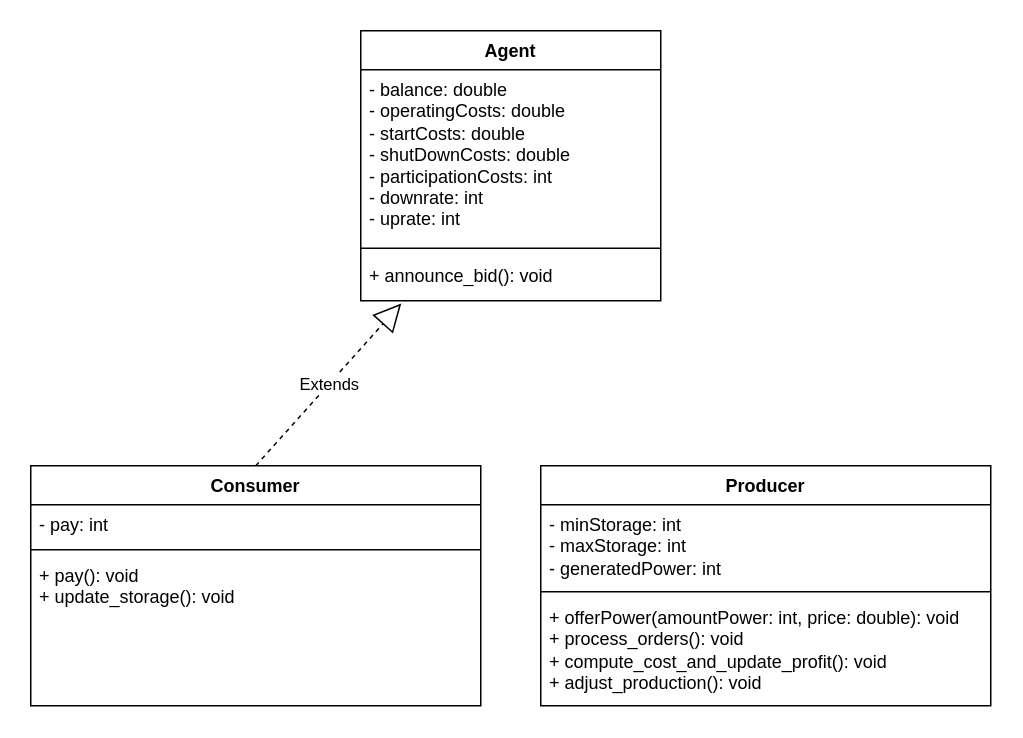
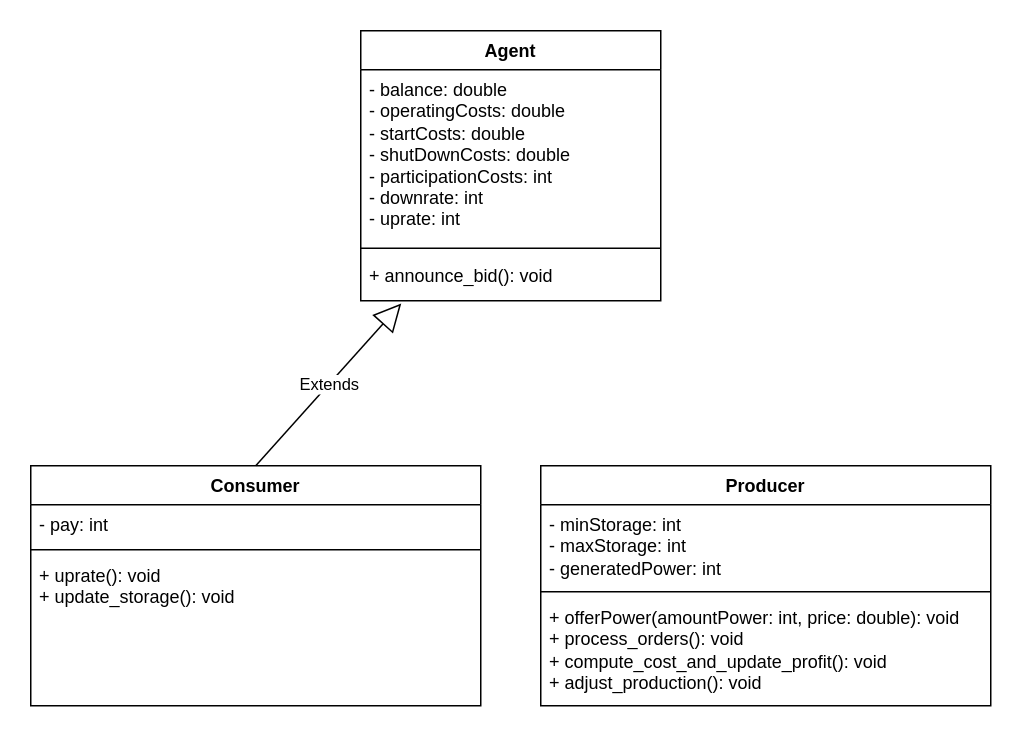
edge "Consumer" -> "+ announce_bid(): void": style dashed -> solid
node "+ pay(): void + update_storage(): void": label "+ pay(): void + update_storage(): void" -> "+ uprate(): void + update_storage(): void"
